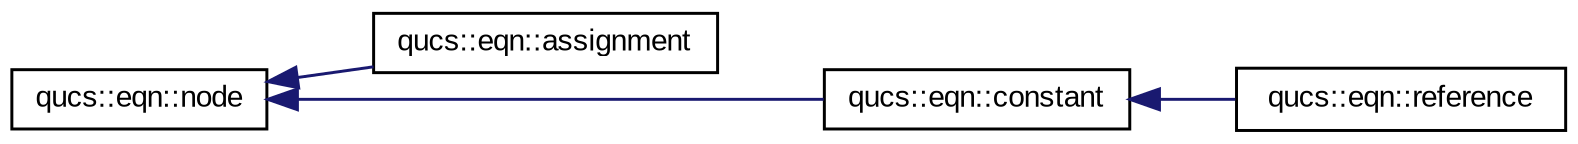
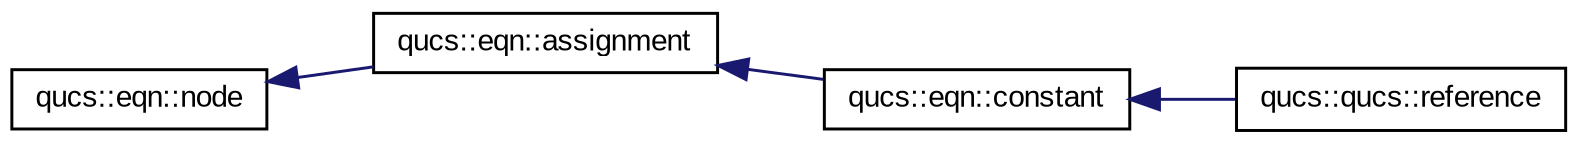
edge "qucs::eqn::constant" -> "qucs::eqn::node": now "qucs::eqn::constant" -> "qucs::eqn::assignment"
node "qucs::eqn::reference": label "qucs::eqn::reference" -> "qucs::qucs::reference"
